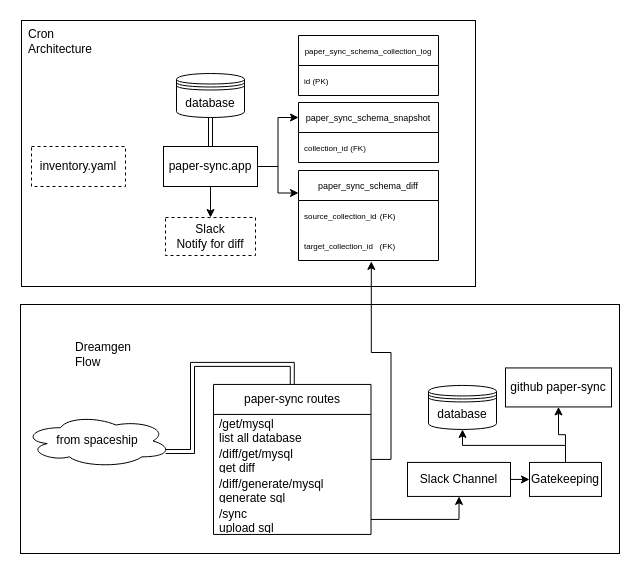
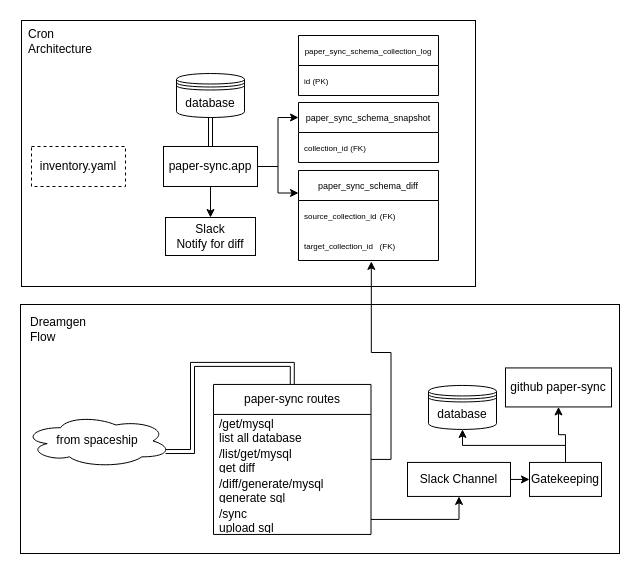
node "Slack Notify for diff": style dashed -> solid
node "Dreamgen Flow": moved (104, 355) -> (59, 330)
node "/diff/get/mysql get diff": label "/diff/get/mysql get diff" -> "/list/get/mysql get diff"
